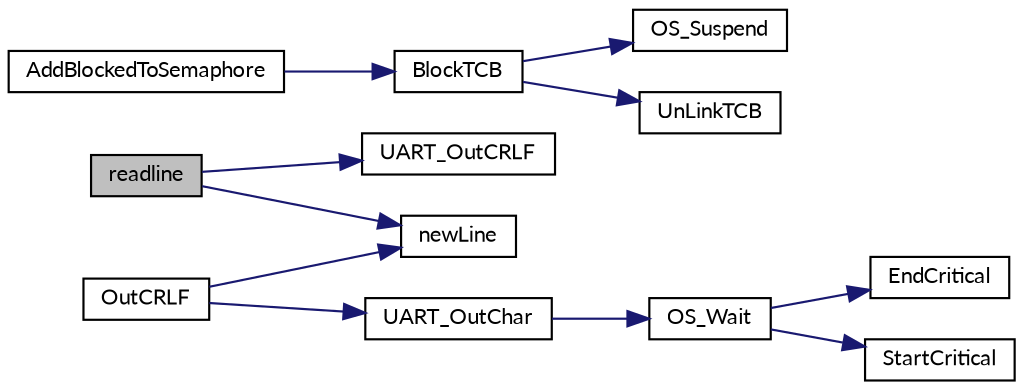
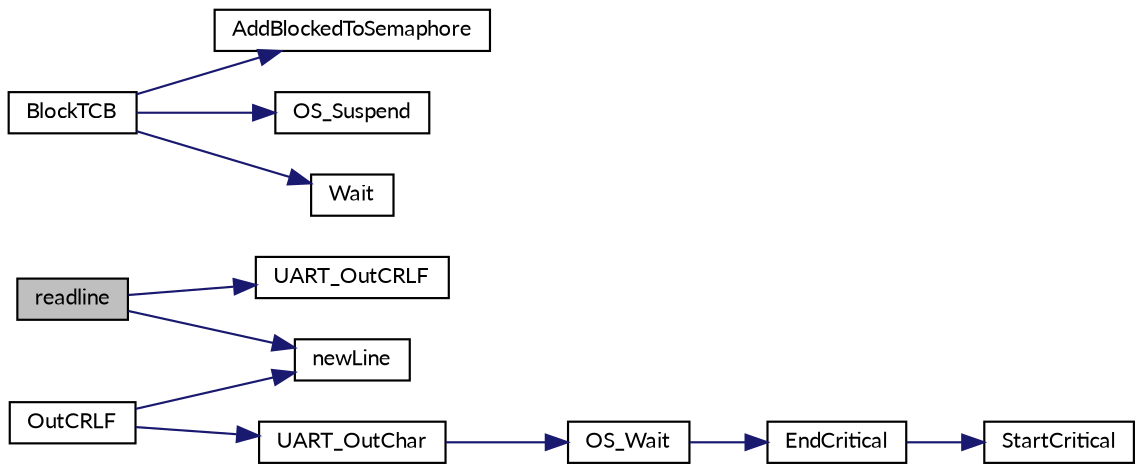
edge "AddBlockedToSemaphore" -> "BlockTCB": reversed
node "UnLinkTCB": label "UnLinkTCB" -> "Wait"
edge "OS_Wait" -> "StartCritical": now "EndCritical" -> "StartCritical"
